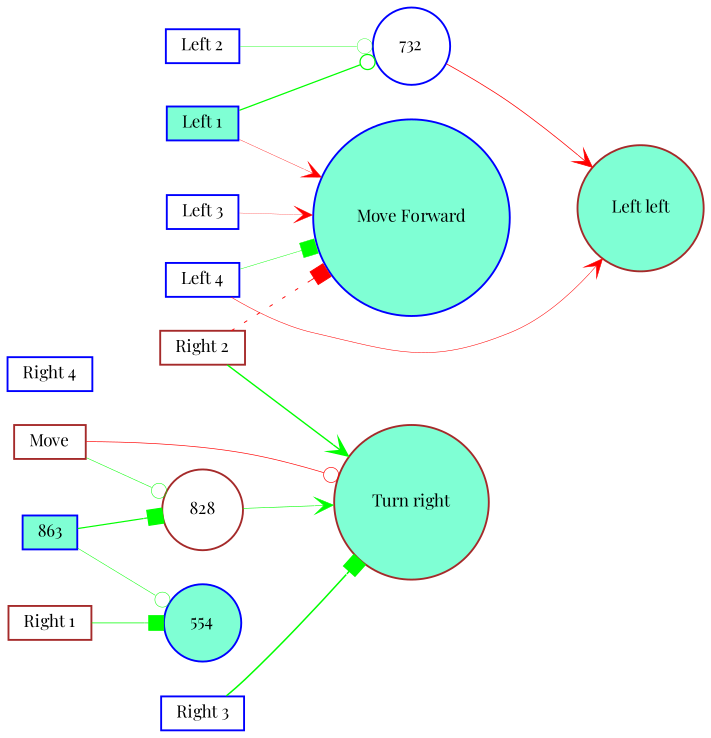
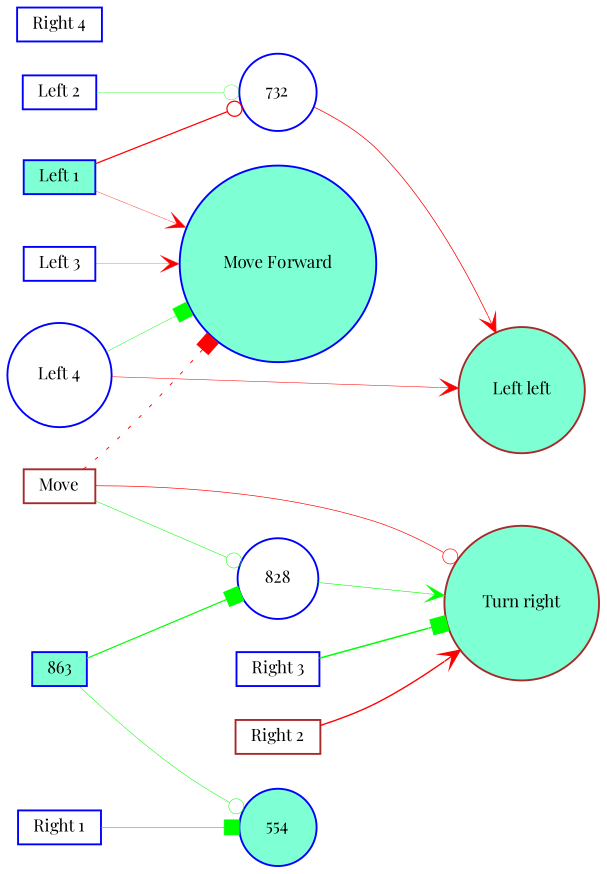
edge "Left 1" -> "732": color green -> red
node "Left 4": shape box -> circle
edge "Right 2" -> "Move Forward": now "Move" -> "Move Forward"
edge "Right 2" -> "Turn right": color green -> red
node "828": color brown -> blue
node "Right 1": color brown -> blue
